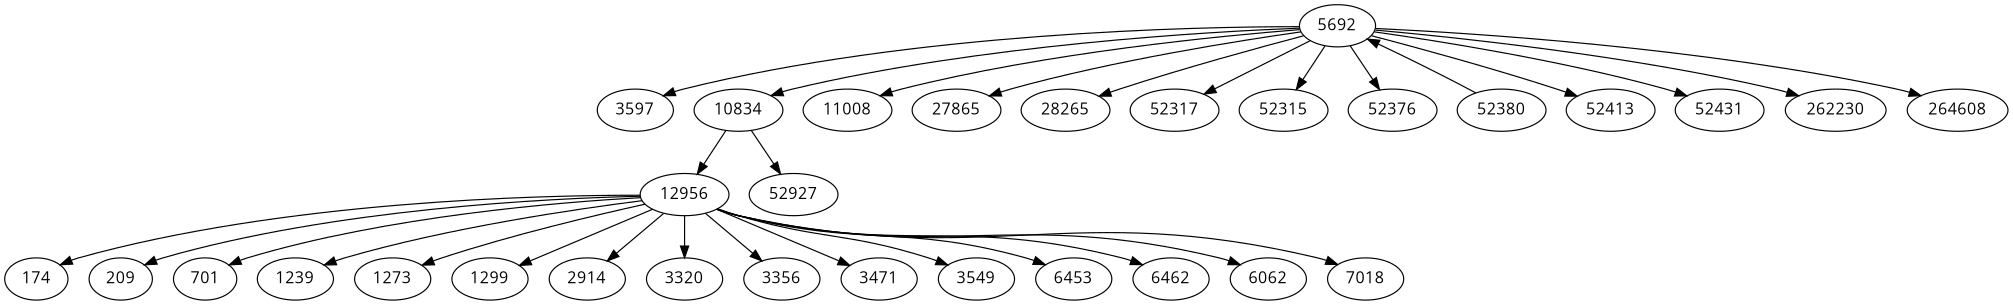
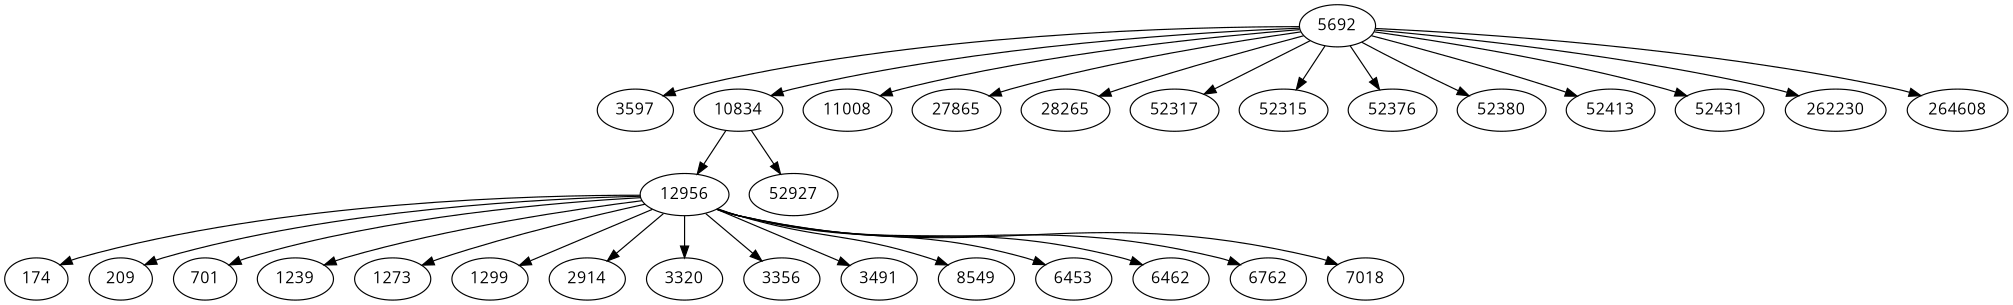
edge "52380" -> "5692": reversed
node "3471": label "3471" -> "3491"
node "3549": label "3549" -> "8549"
node "6062": label "6062" -> "6762"
